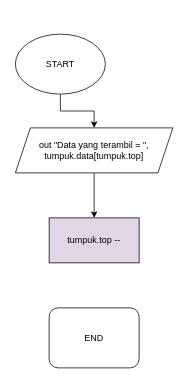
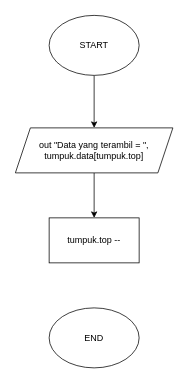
node "START": moved (60, 64) -> (94, 45)
node "tumpuk.top --": fillcolor #e1d5e7 -> #ffffff
node "END": shape rounded rectangle -> ellipse
